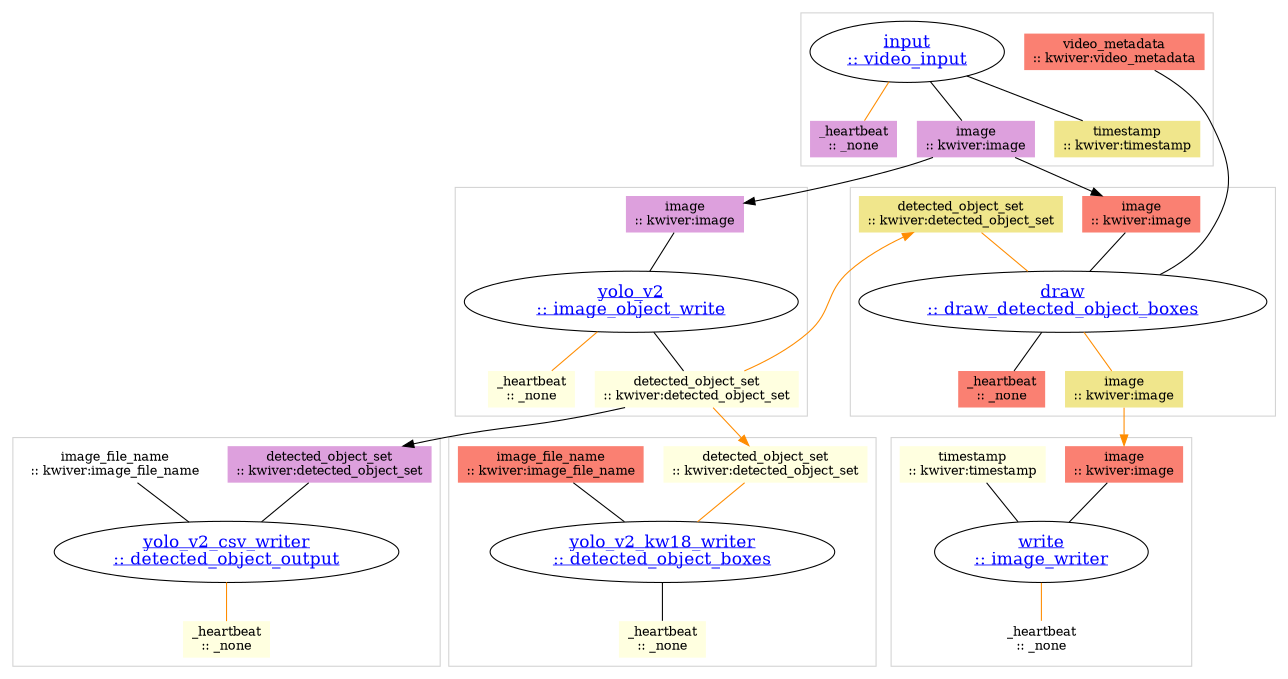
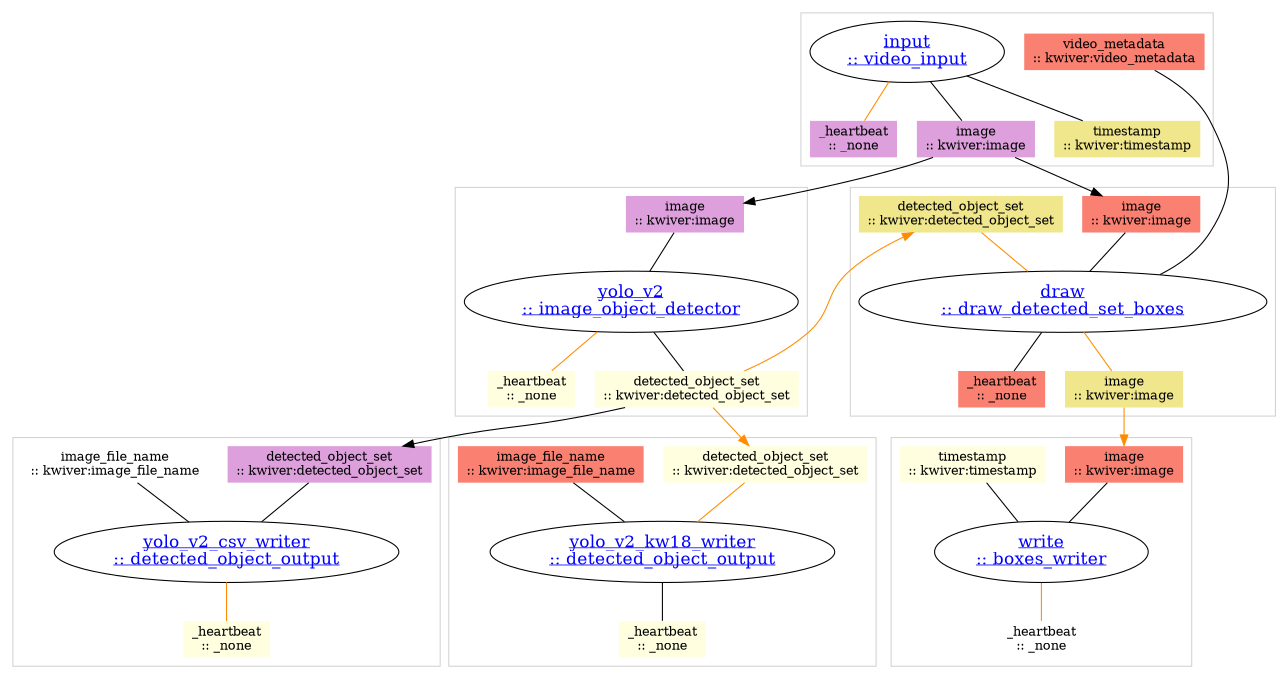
node "yolo_v2": text ":: image_object_write" -> ":: image_object_detector"
node "draw": text ":: draw_detected_object_boxes" -> ":: draw_detected_set_boxes"
node "yolo_v2_kw18_writer": text ":: detected_object_boxes" -> ":: detected_object_output"
node "write": text ":: image_writer" -> ":: boxes_writer"
